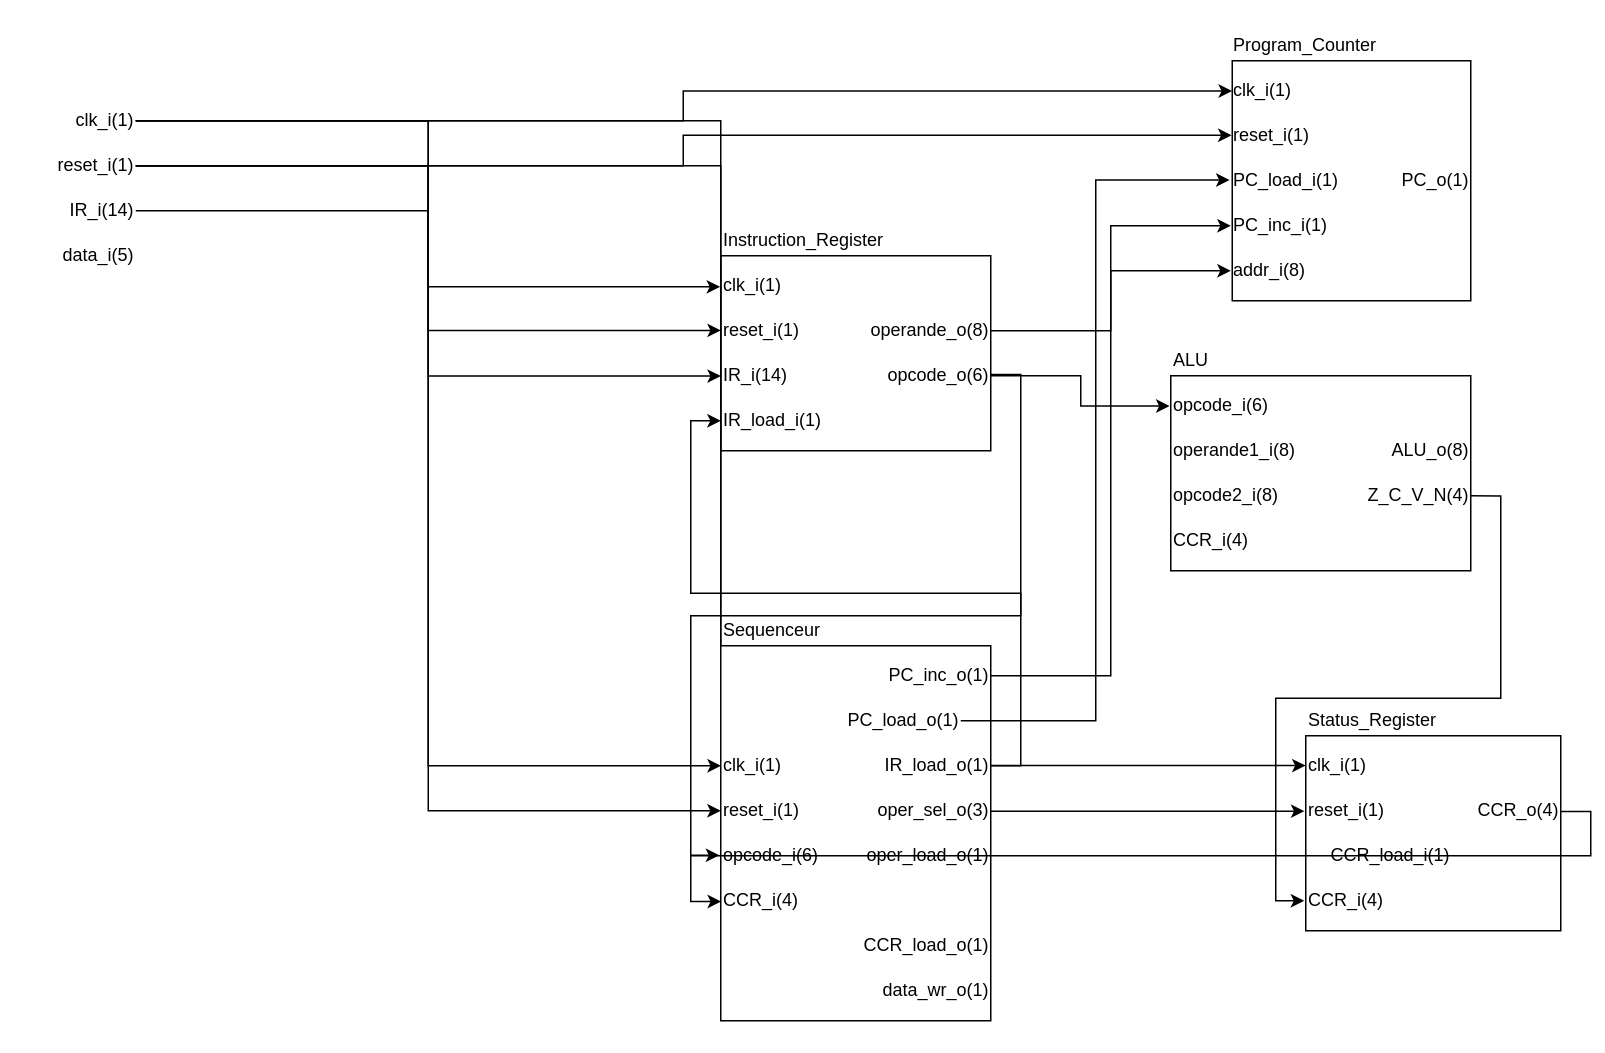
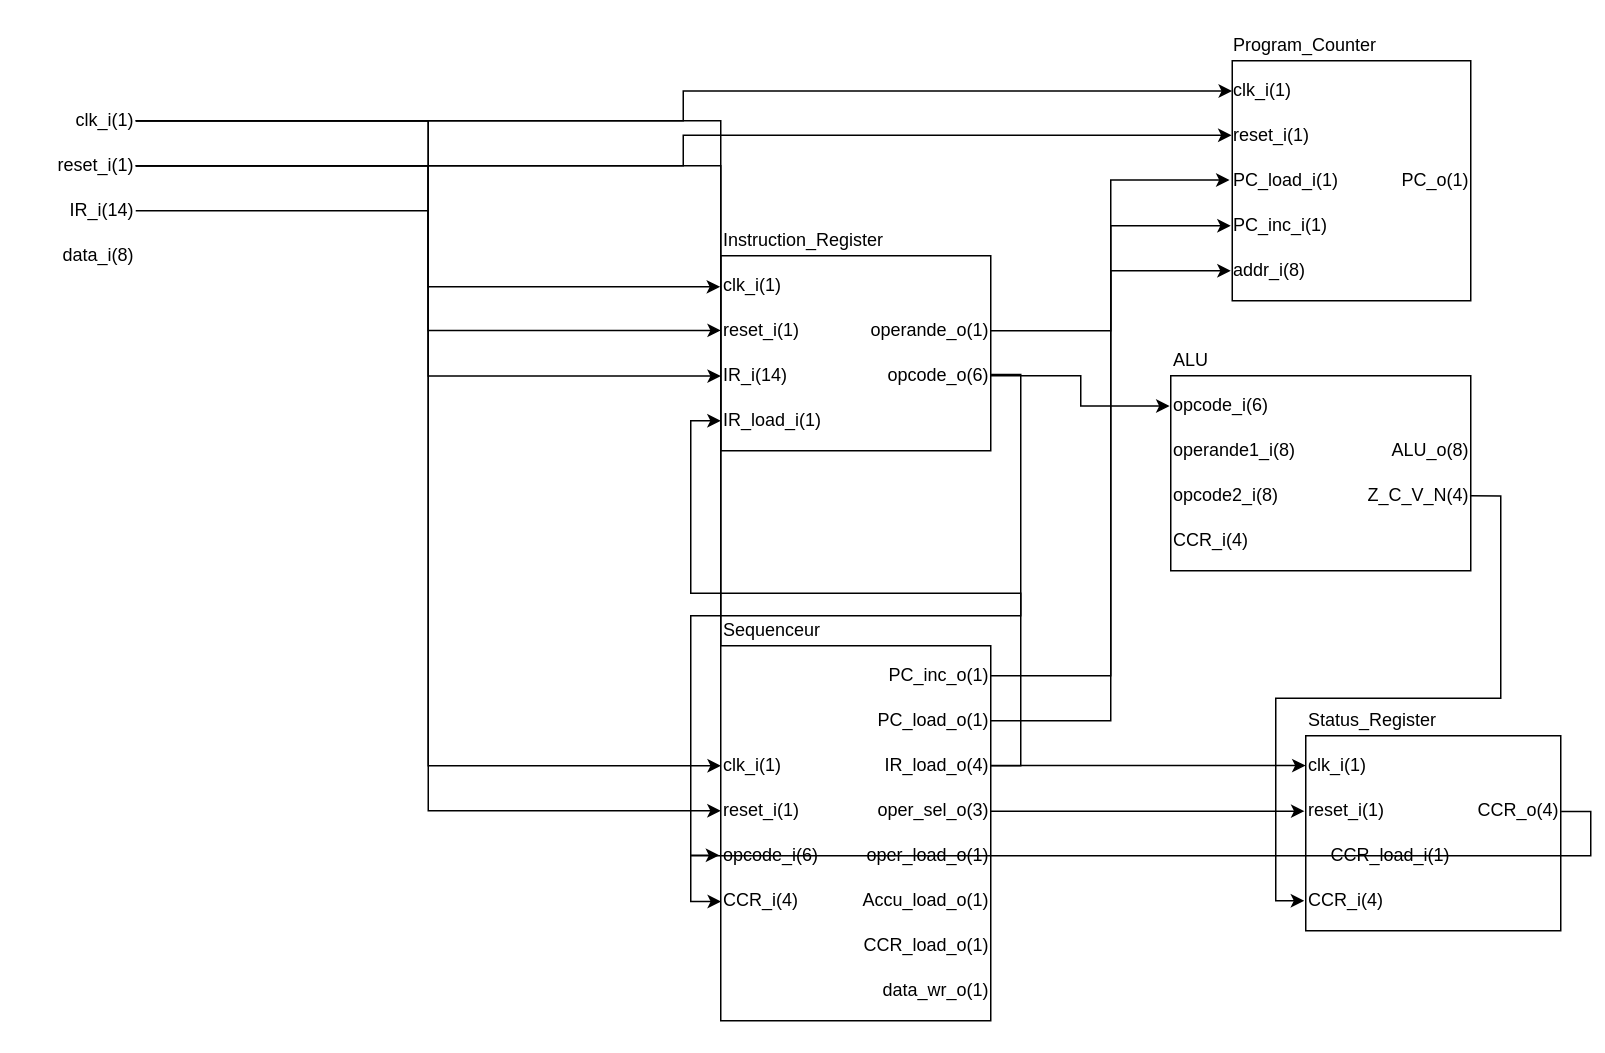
node "data_i(5)": label "data_i(5)" -> "data_i(8)"
node "operande_o(8)": label "operande_o(8)" -> "operande_o(1)"
node "PC_load_o(1)": moved (901, 721) -> (931, 721)
node "IR_load_o(1)": label "IR_load_o(1)" -> "IR_load_o(4)"
node "Accu_load_o(1)": added
